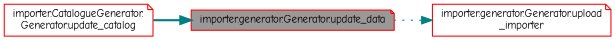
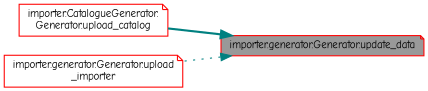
node "importer.CatalogueGenerator. Generator.update_catalog": label "importer.CatalogueGenerator. Generator.update_catalog" -> "importer.CatalogueGenerator. Generator.upload_catalog"
edge "importer.generator.Generator.update_data" -> "importer.generator.Generator.upload _importer": reversed
